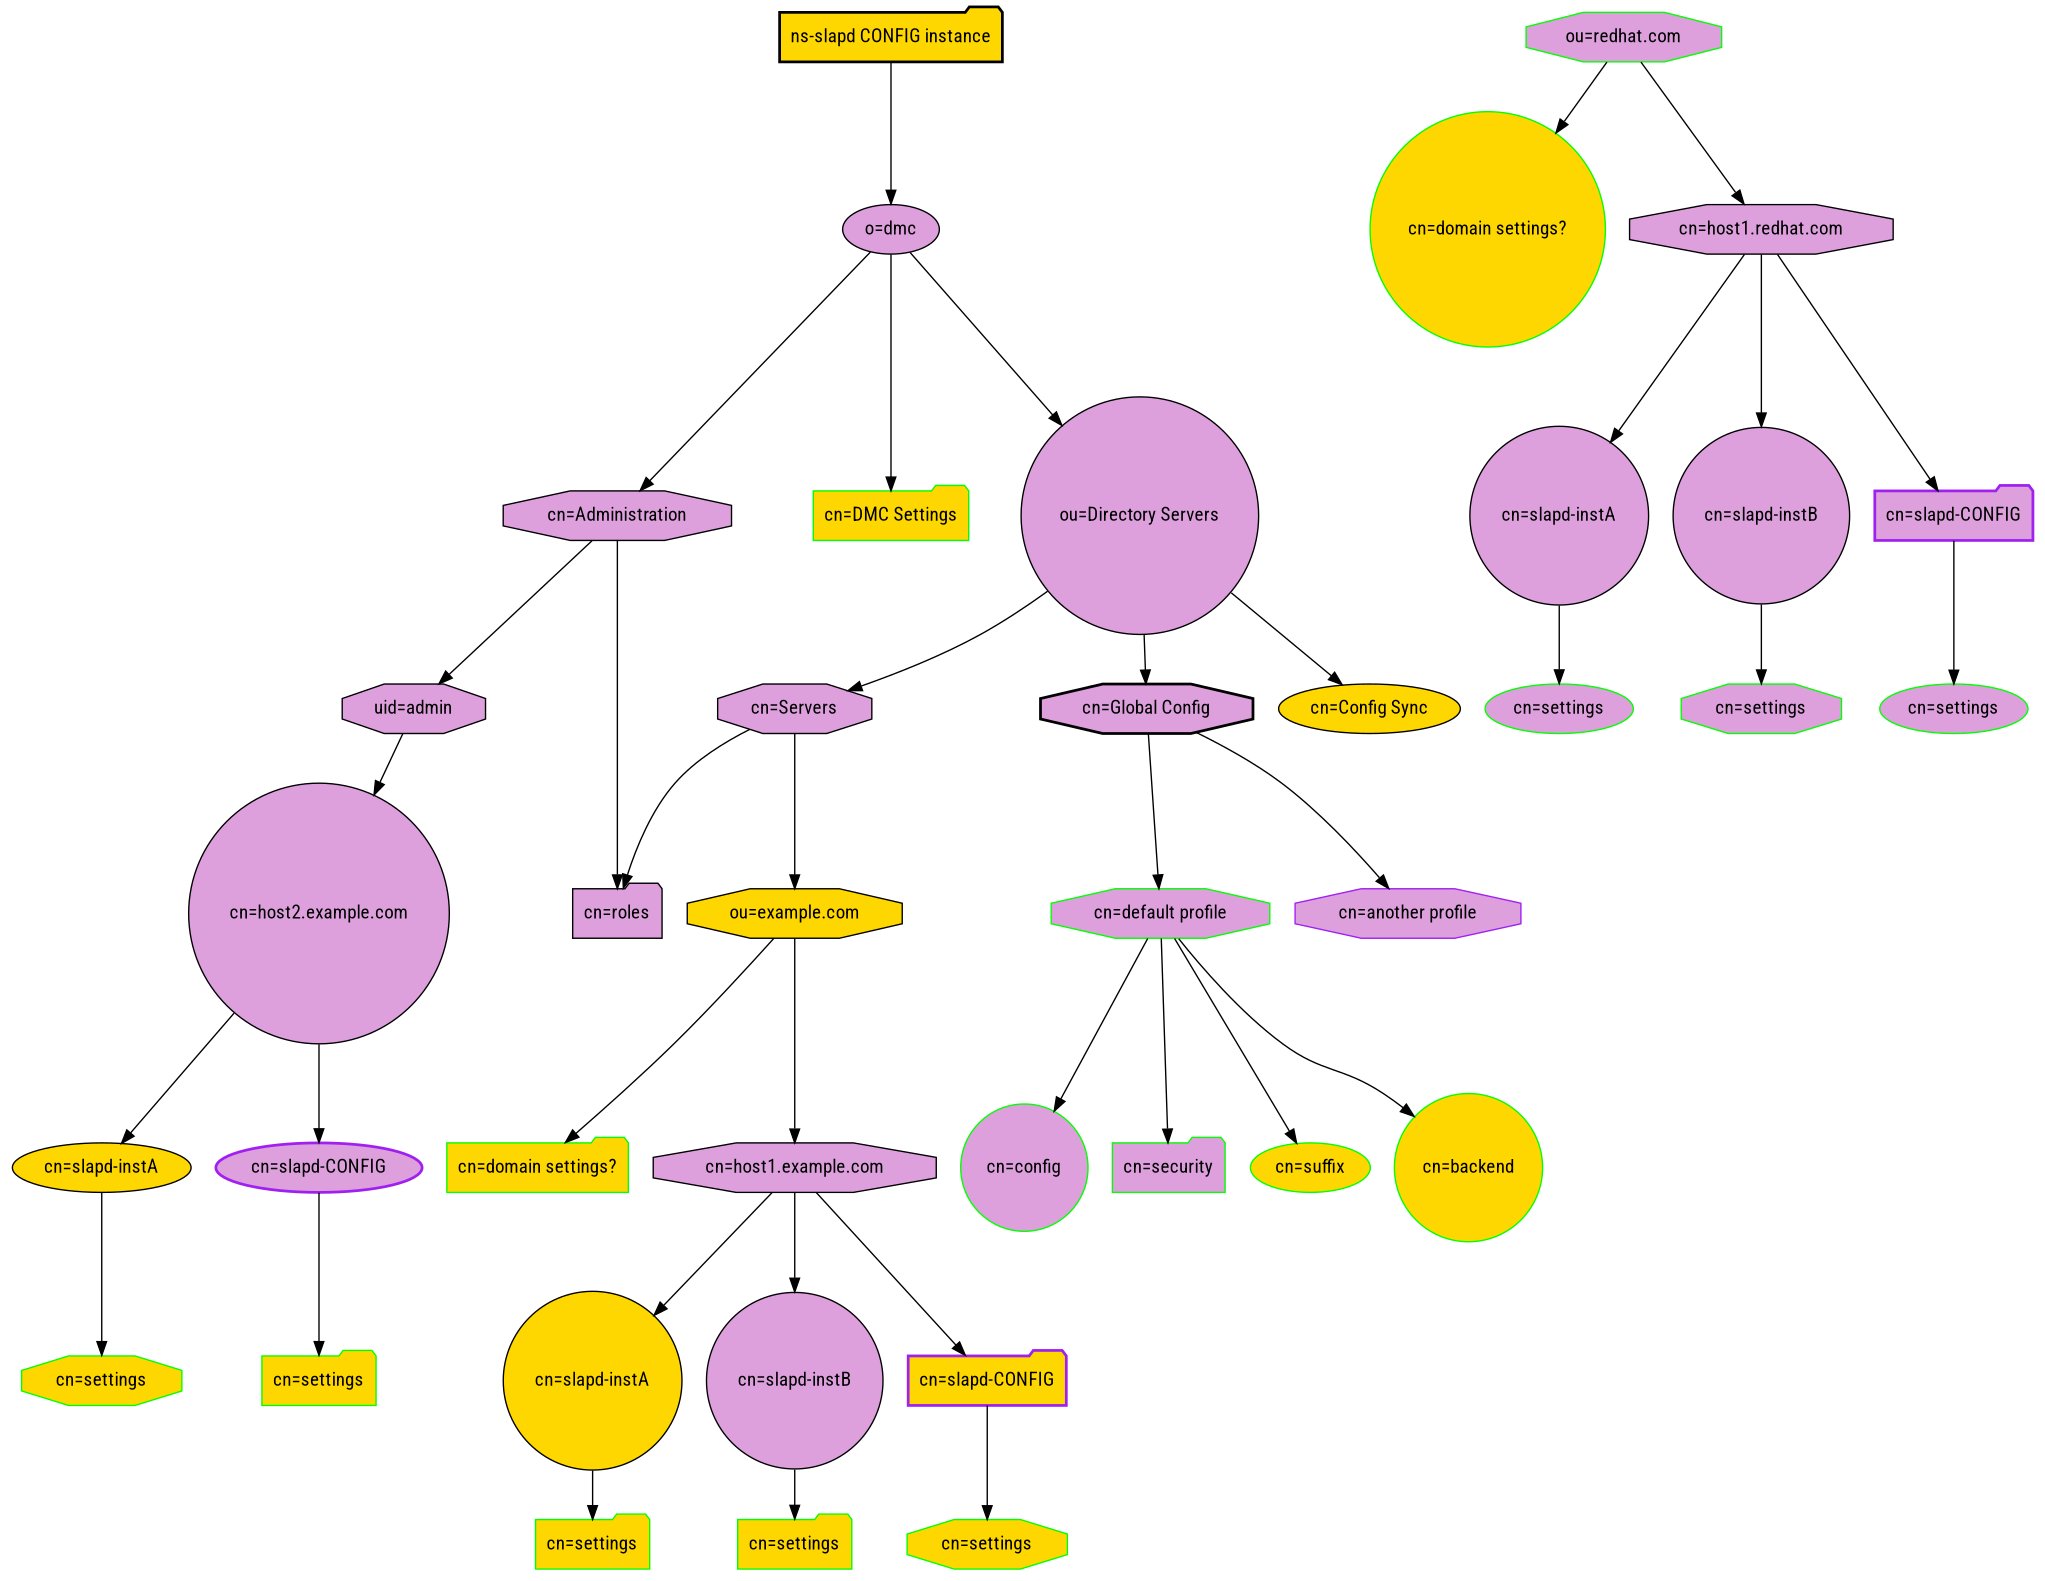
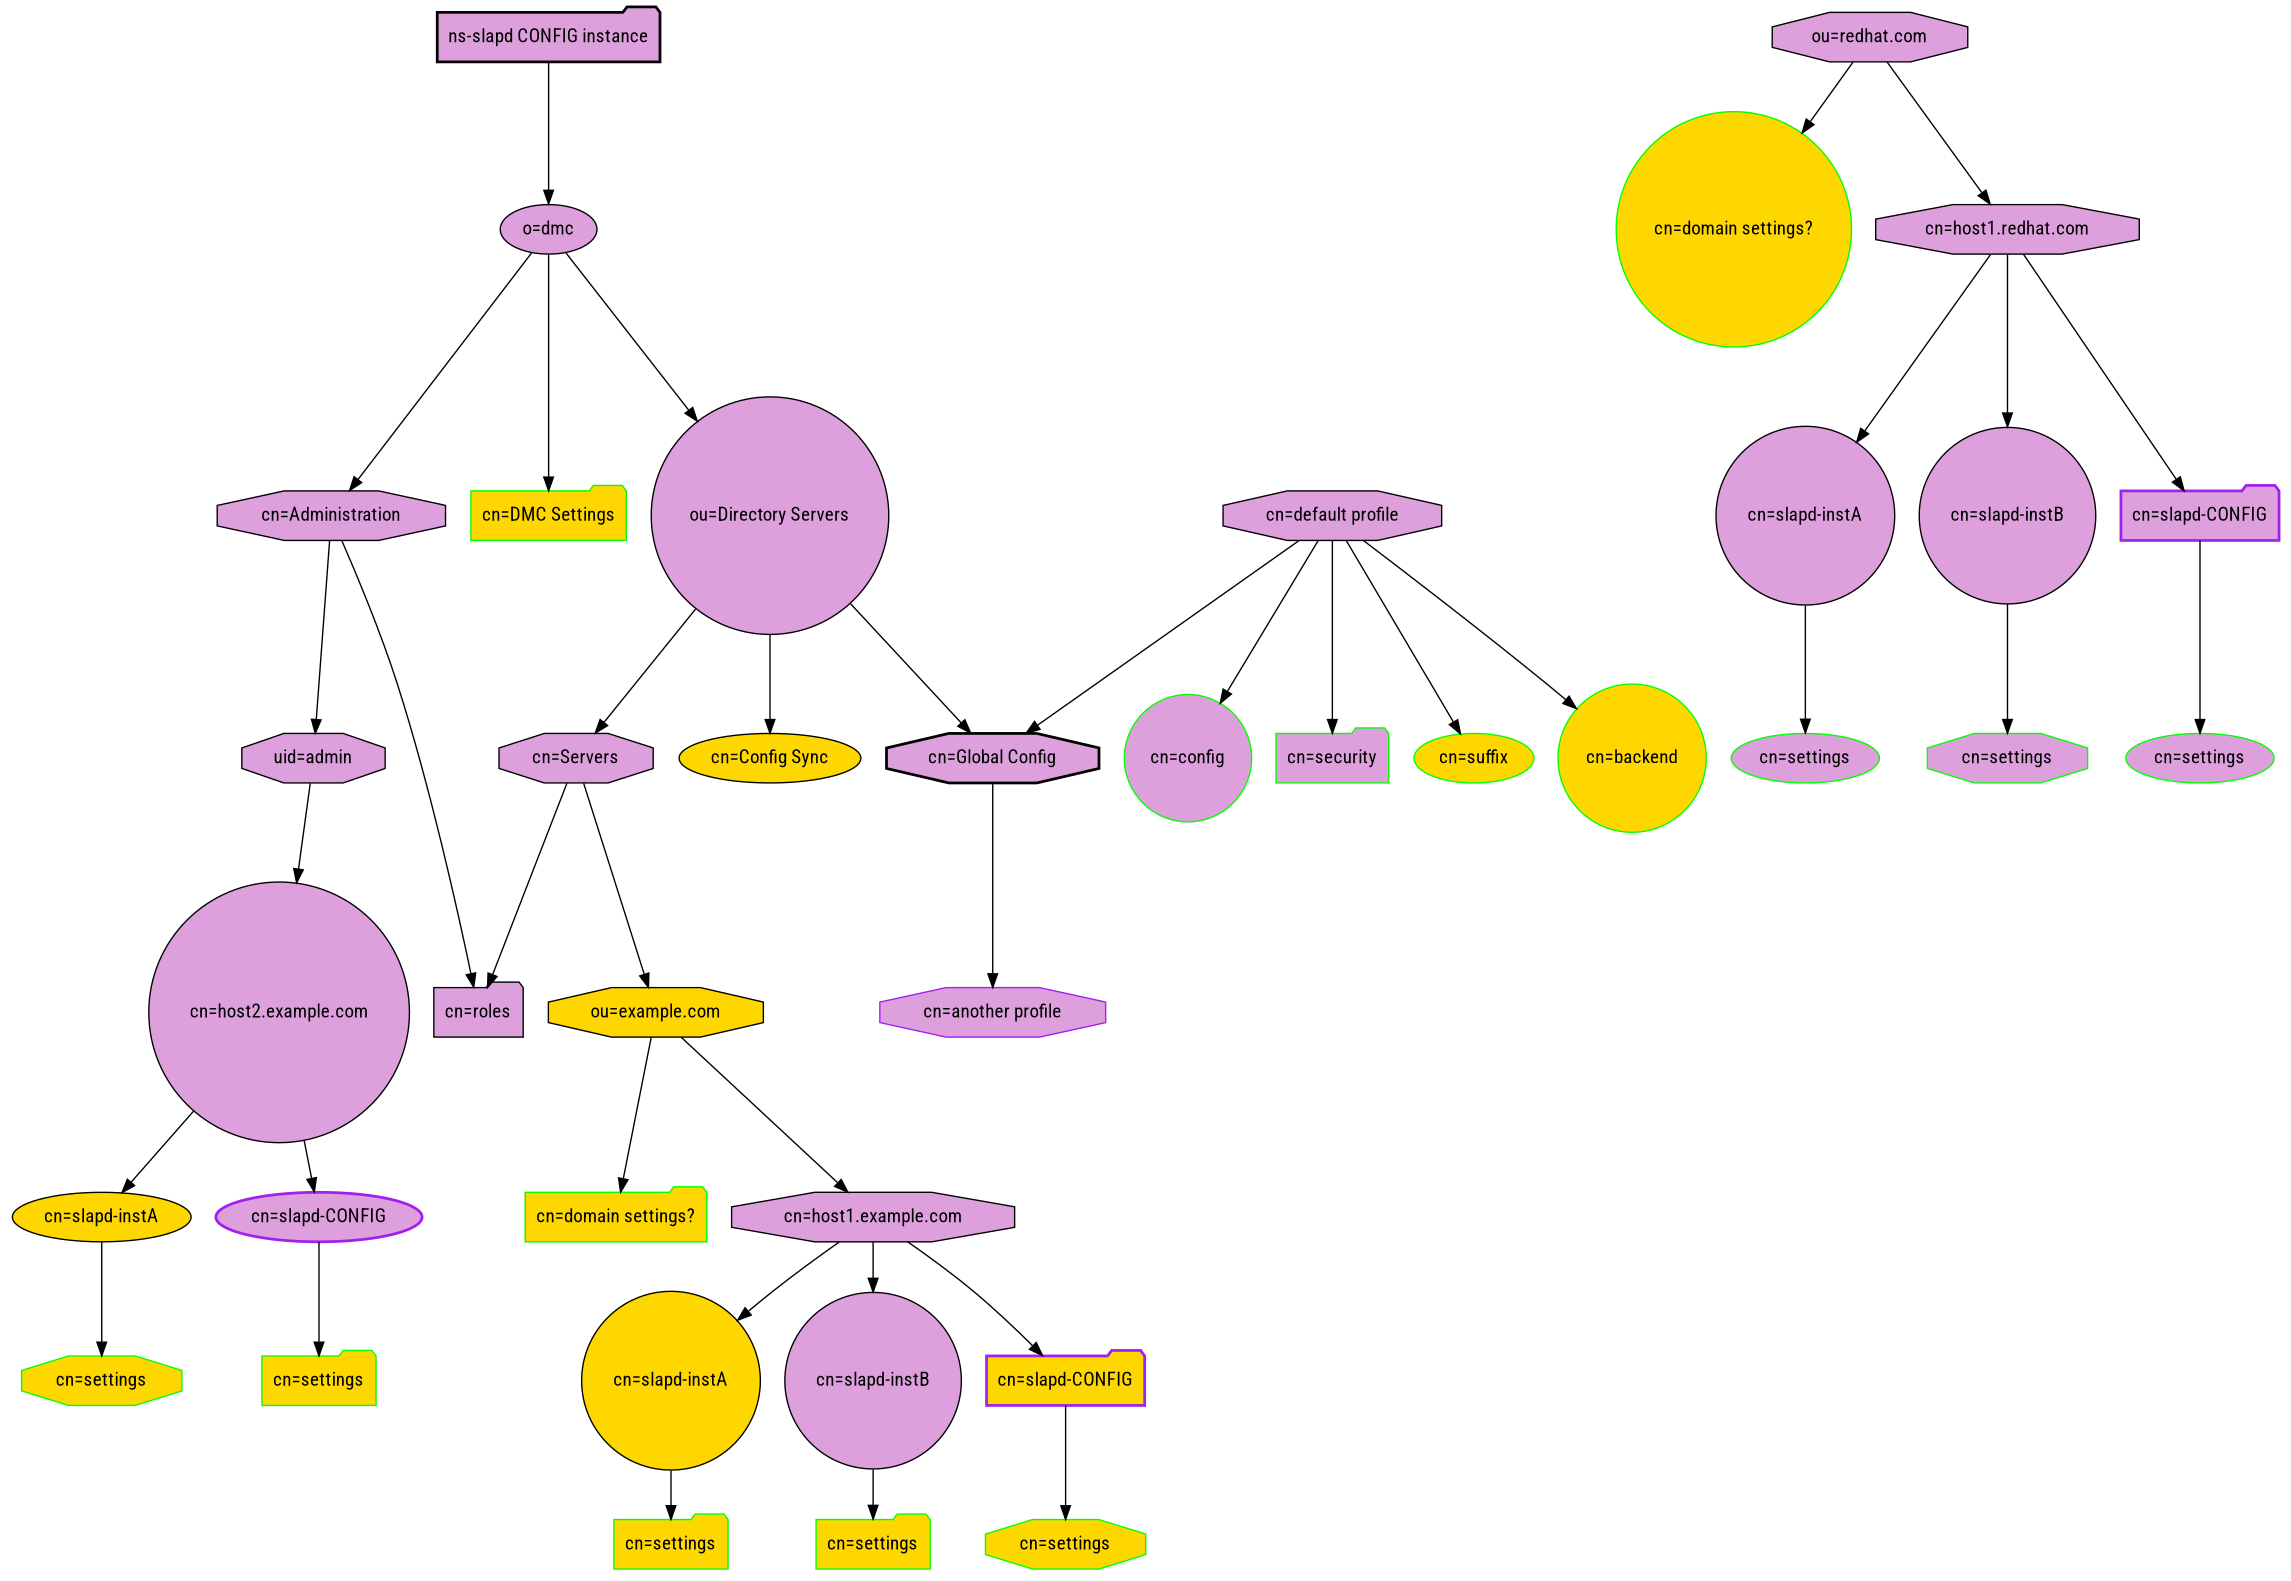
node "ns-slapd CONFIG instance": fillcolor gold -> plum
node "ou=redhat.com": color green -> black
edge "cn=Global Config" -> "cn=default profile": reversed
node "cn=default profile": color green -> black
